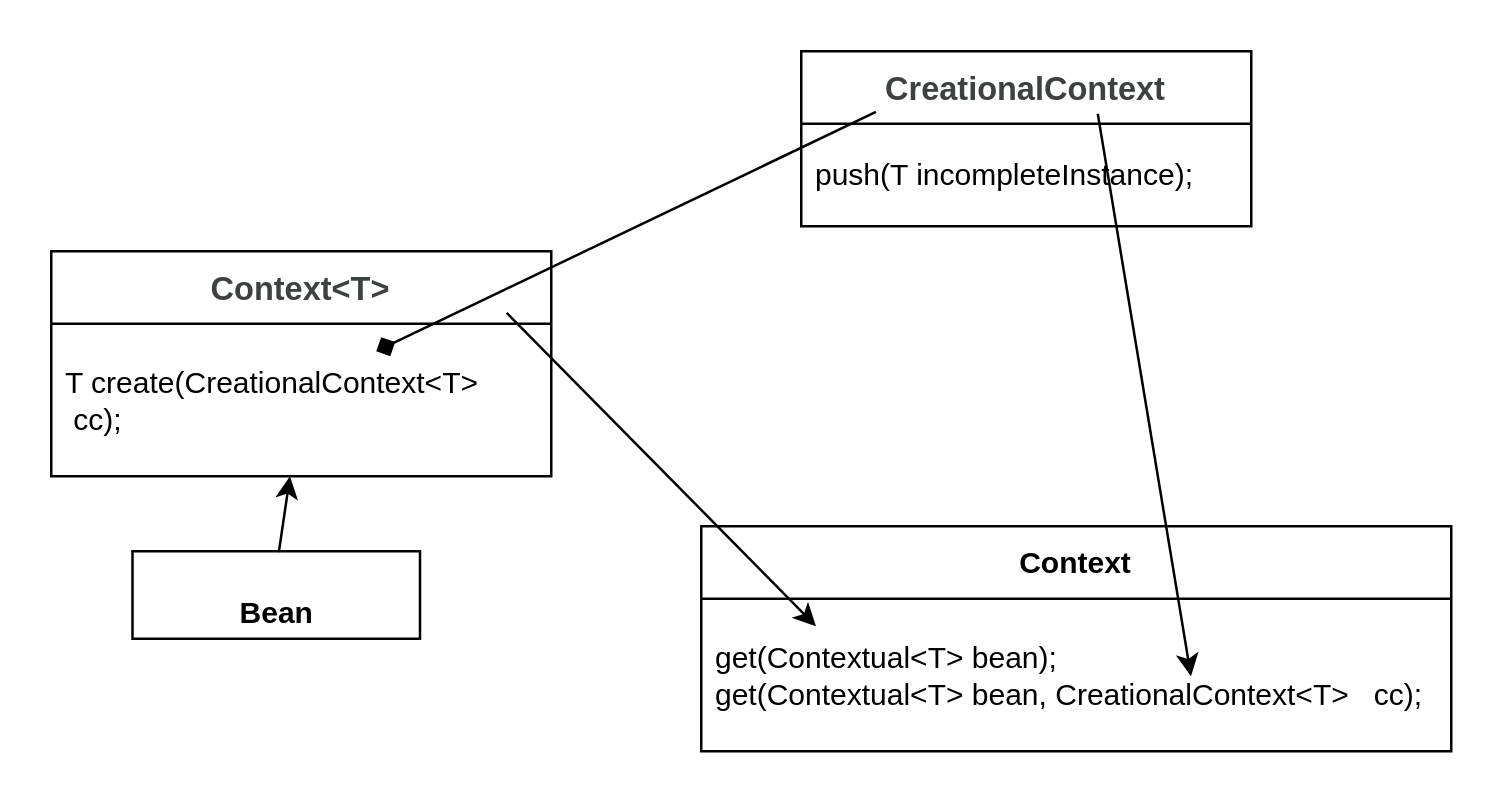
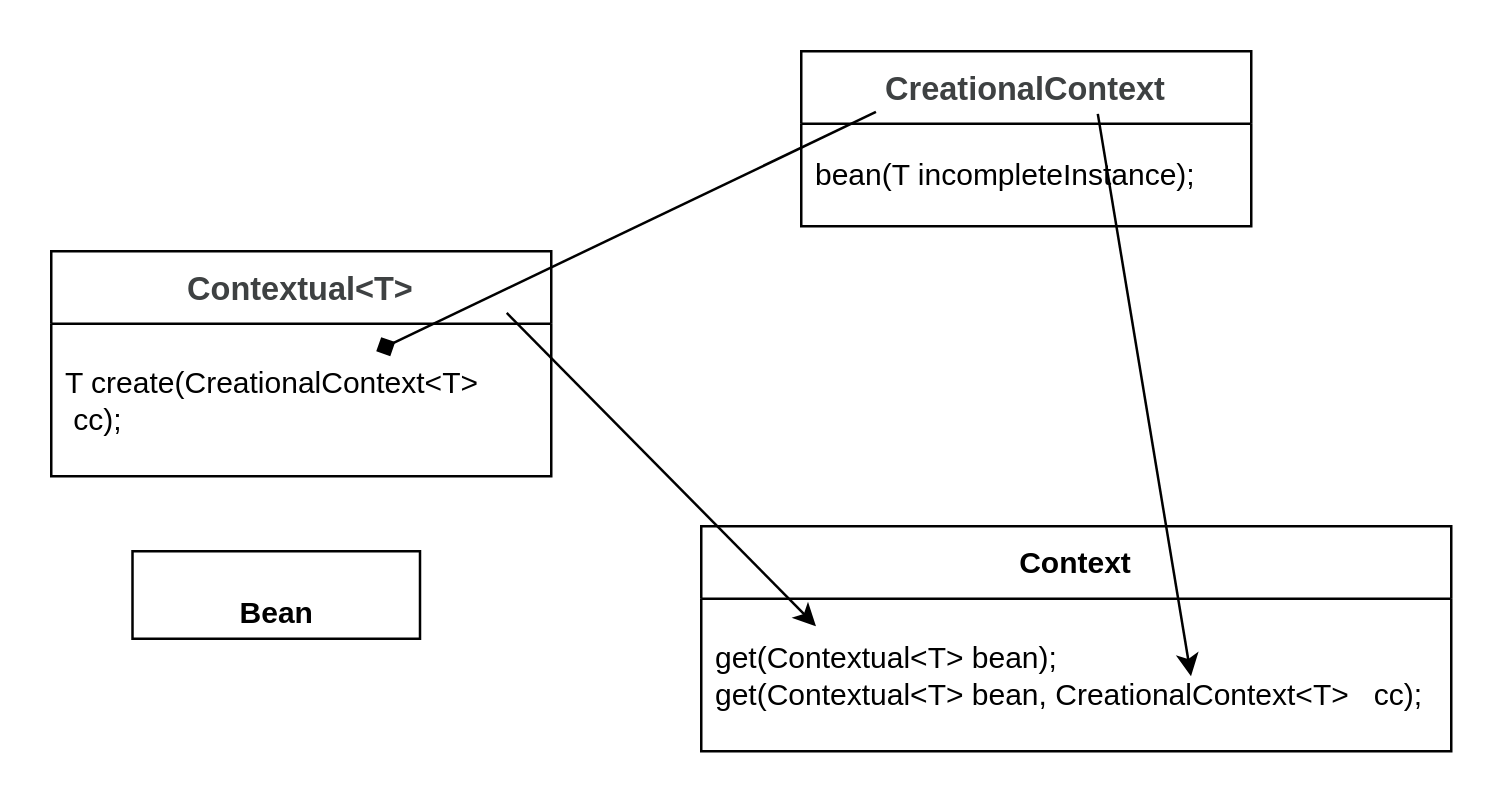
node "push(T incompleteInstance);": label "push(T incompleteInstance);" -> "bean(T incompleteInstance);"
node "Context<T>": label "Context<T>" -> "Contextual<T>"
edge "Bean" -> "T create(CreationalContext<T> cc);": removed
